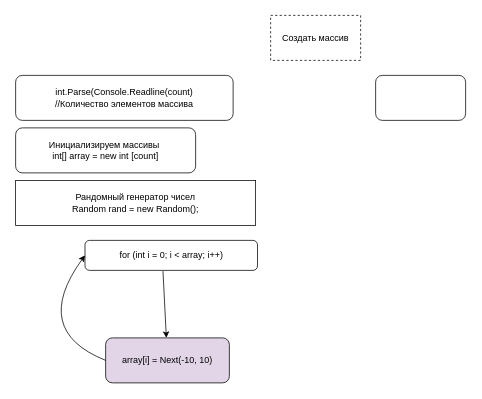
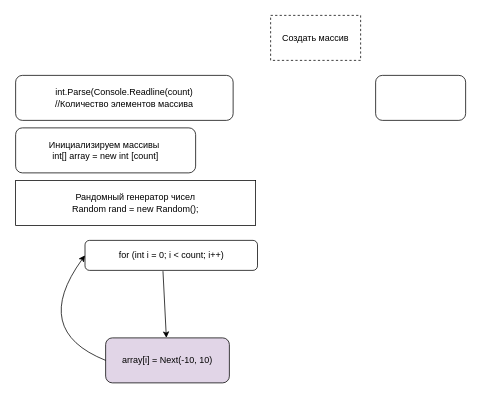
node "for (int i = 0; i < array; i++)": label "for (int i = 0; i < array; i++)" -> "for (int i = 0; i < count; i++)"
